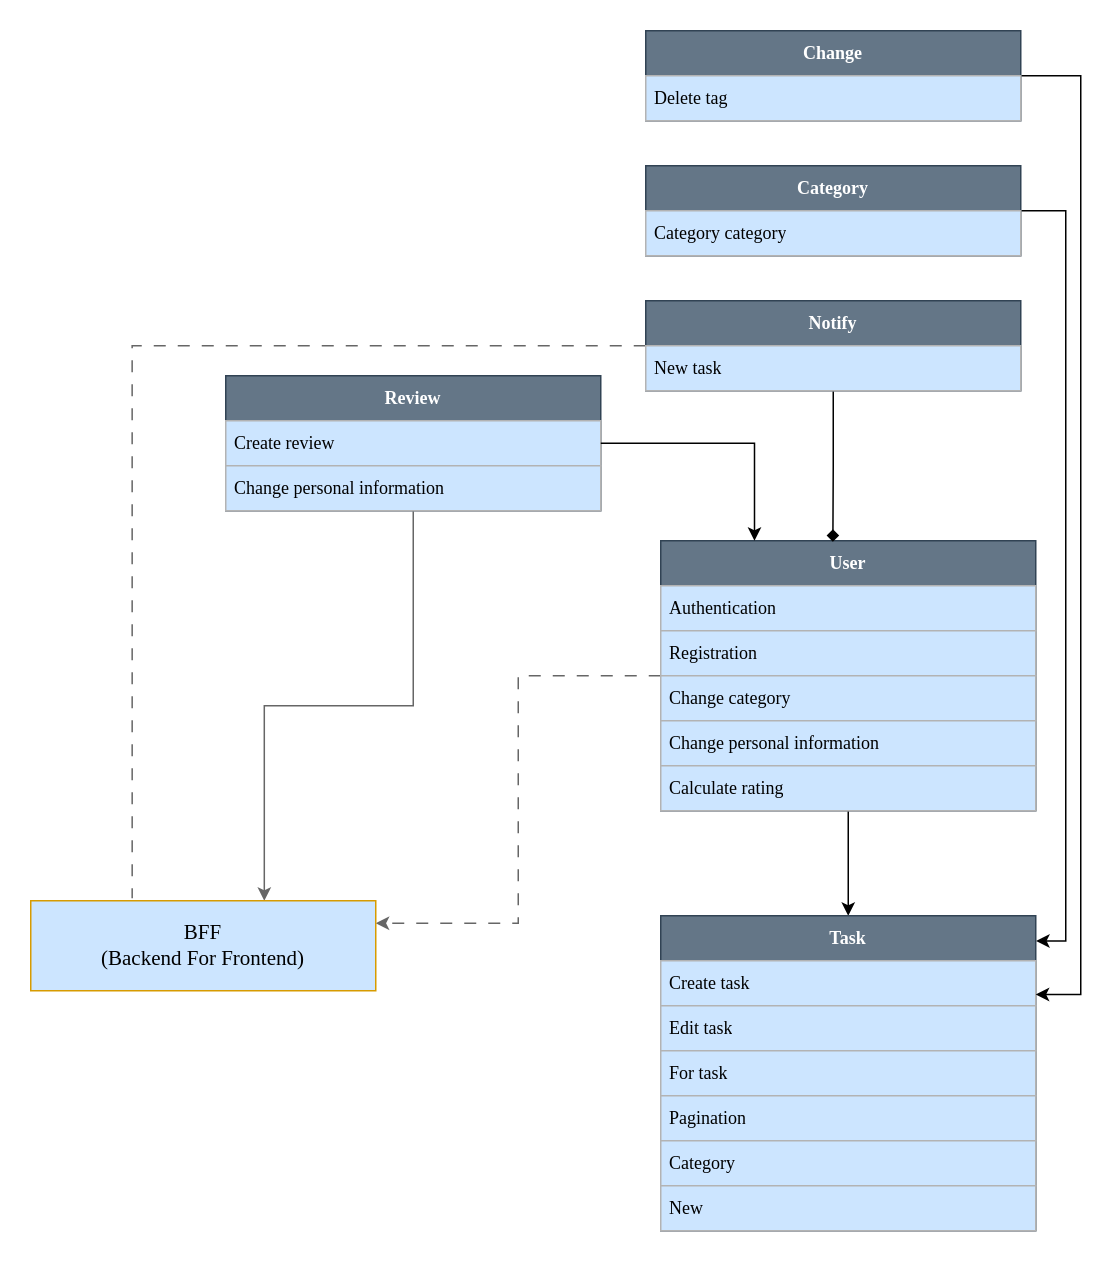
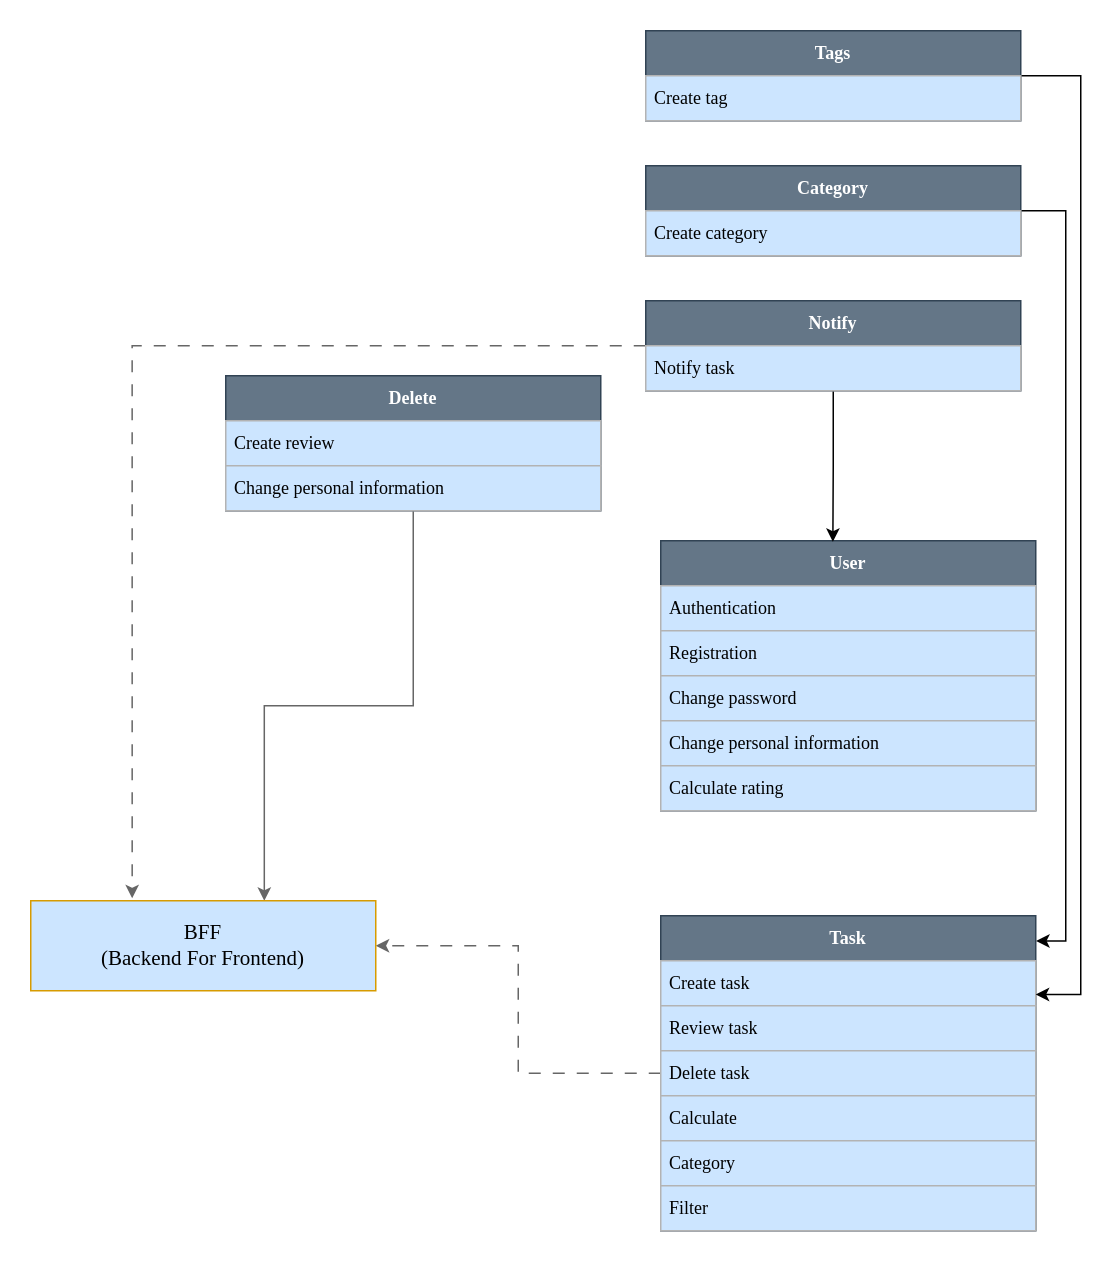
node "Change": label "Change" -> "Tags"
node "Delete tag": label "Delete tag" -> "Create tag"
node "Category category": label "Category category" -> "Create category"
node "New task": label "New task" -> "Notify task"
node "Review": label "Review" -> "Delete"
edge "Create review" -> "User": removed
edge "Notify" -> "User": arrowhead diamond -> classic
edge "User" -> "BFF(Backend For Frontend)": removed
node "Change category": label "Change category" -> "Change password"
edge "User" -> "Task": removed
edge "Notify" -- "BFF(Backend For Frontend)": arrowhead none -> classic
node "Edit task": label "Edit task" -> "Review task"
edge "Task" -> "BFF(Backend For Frontend)": added
node "For task": label "For task" -> "Delete task"
node "Pagination": label "Pagination" -> "Calculate"
node "New": label "New" -> "Filter"
